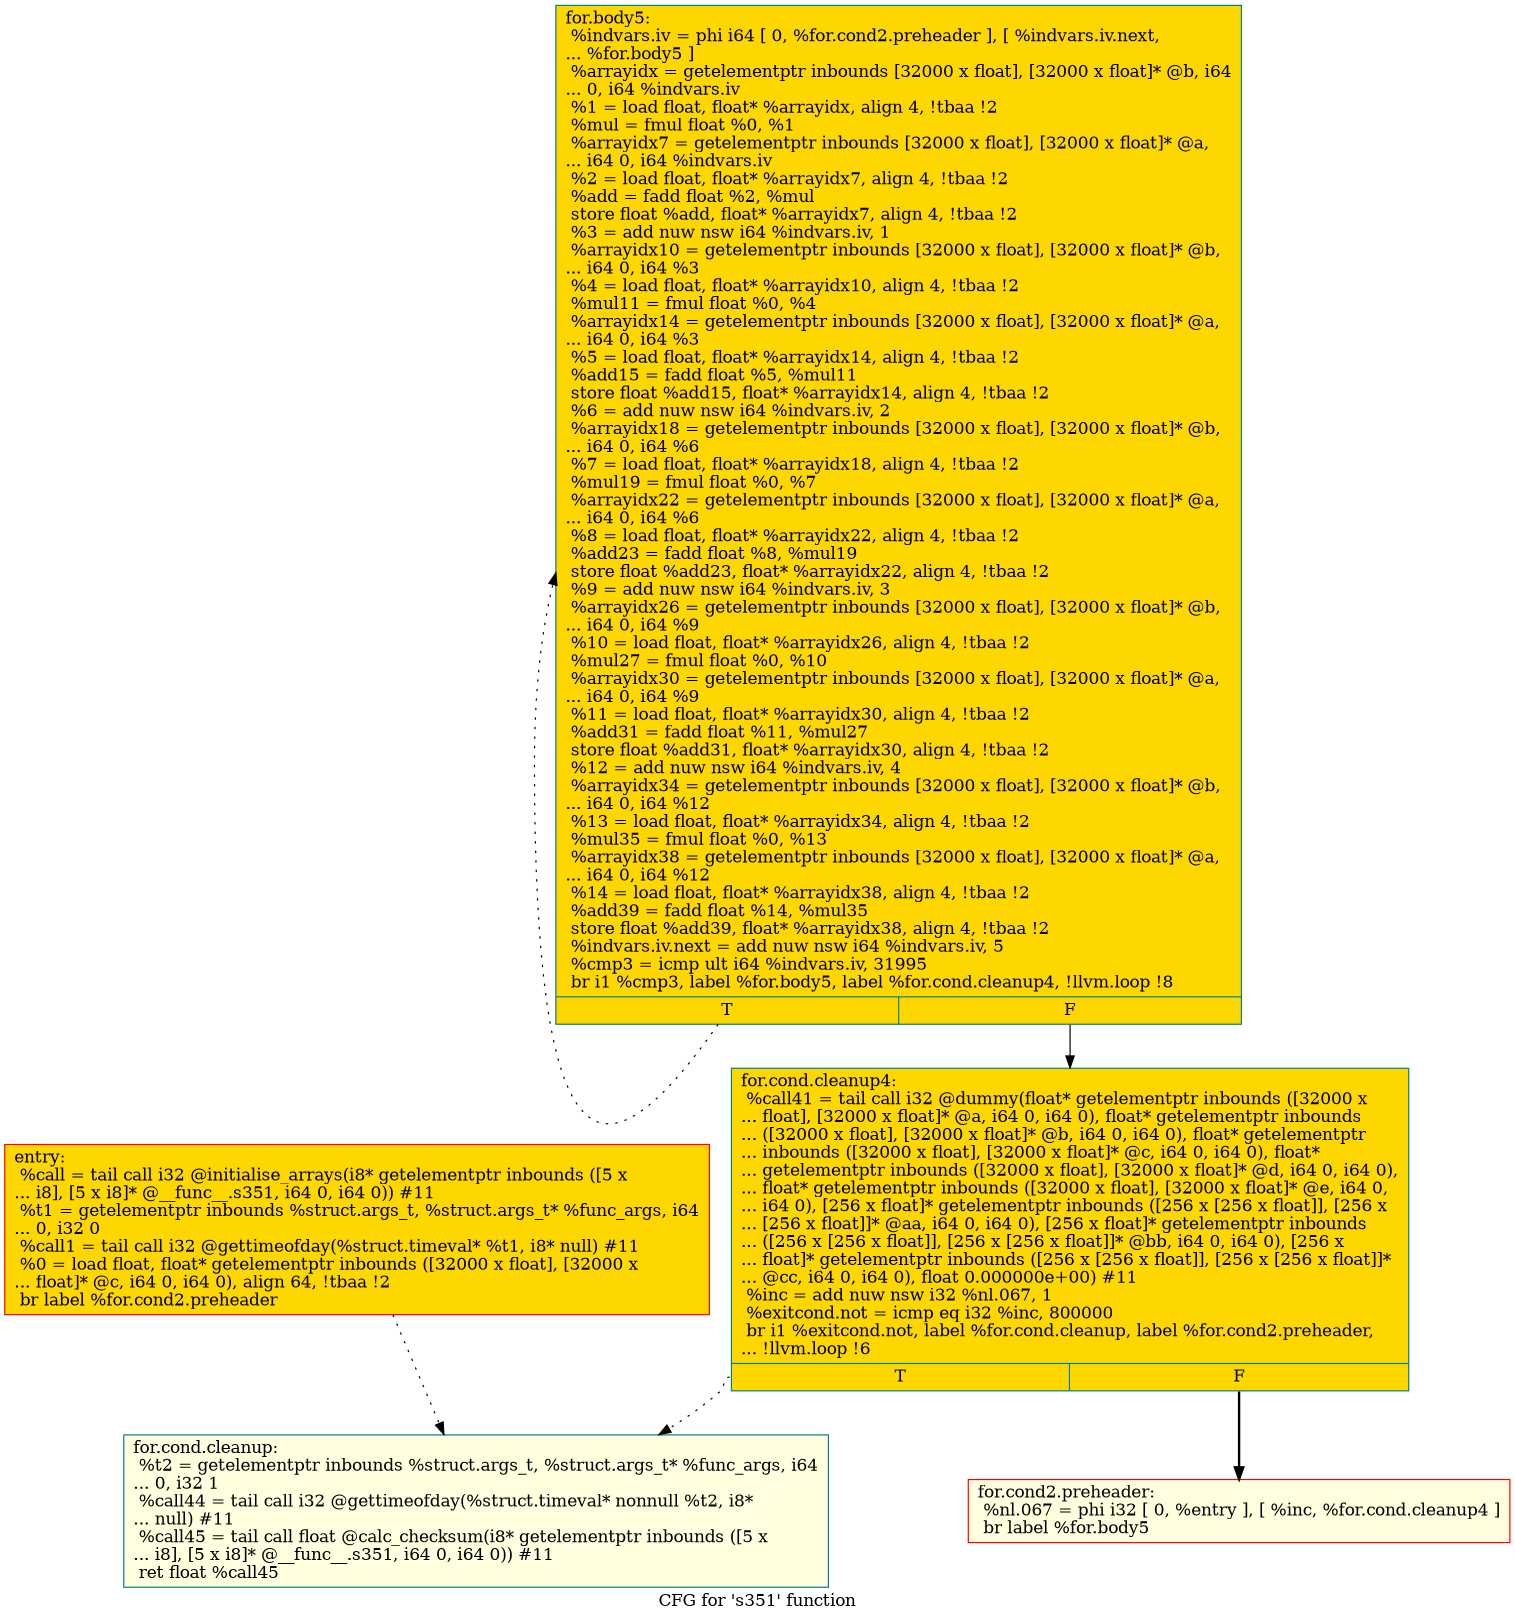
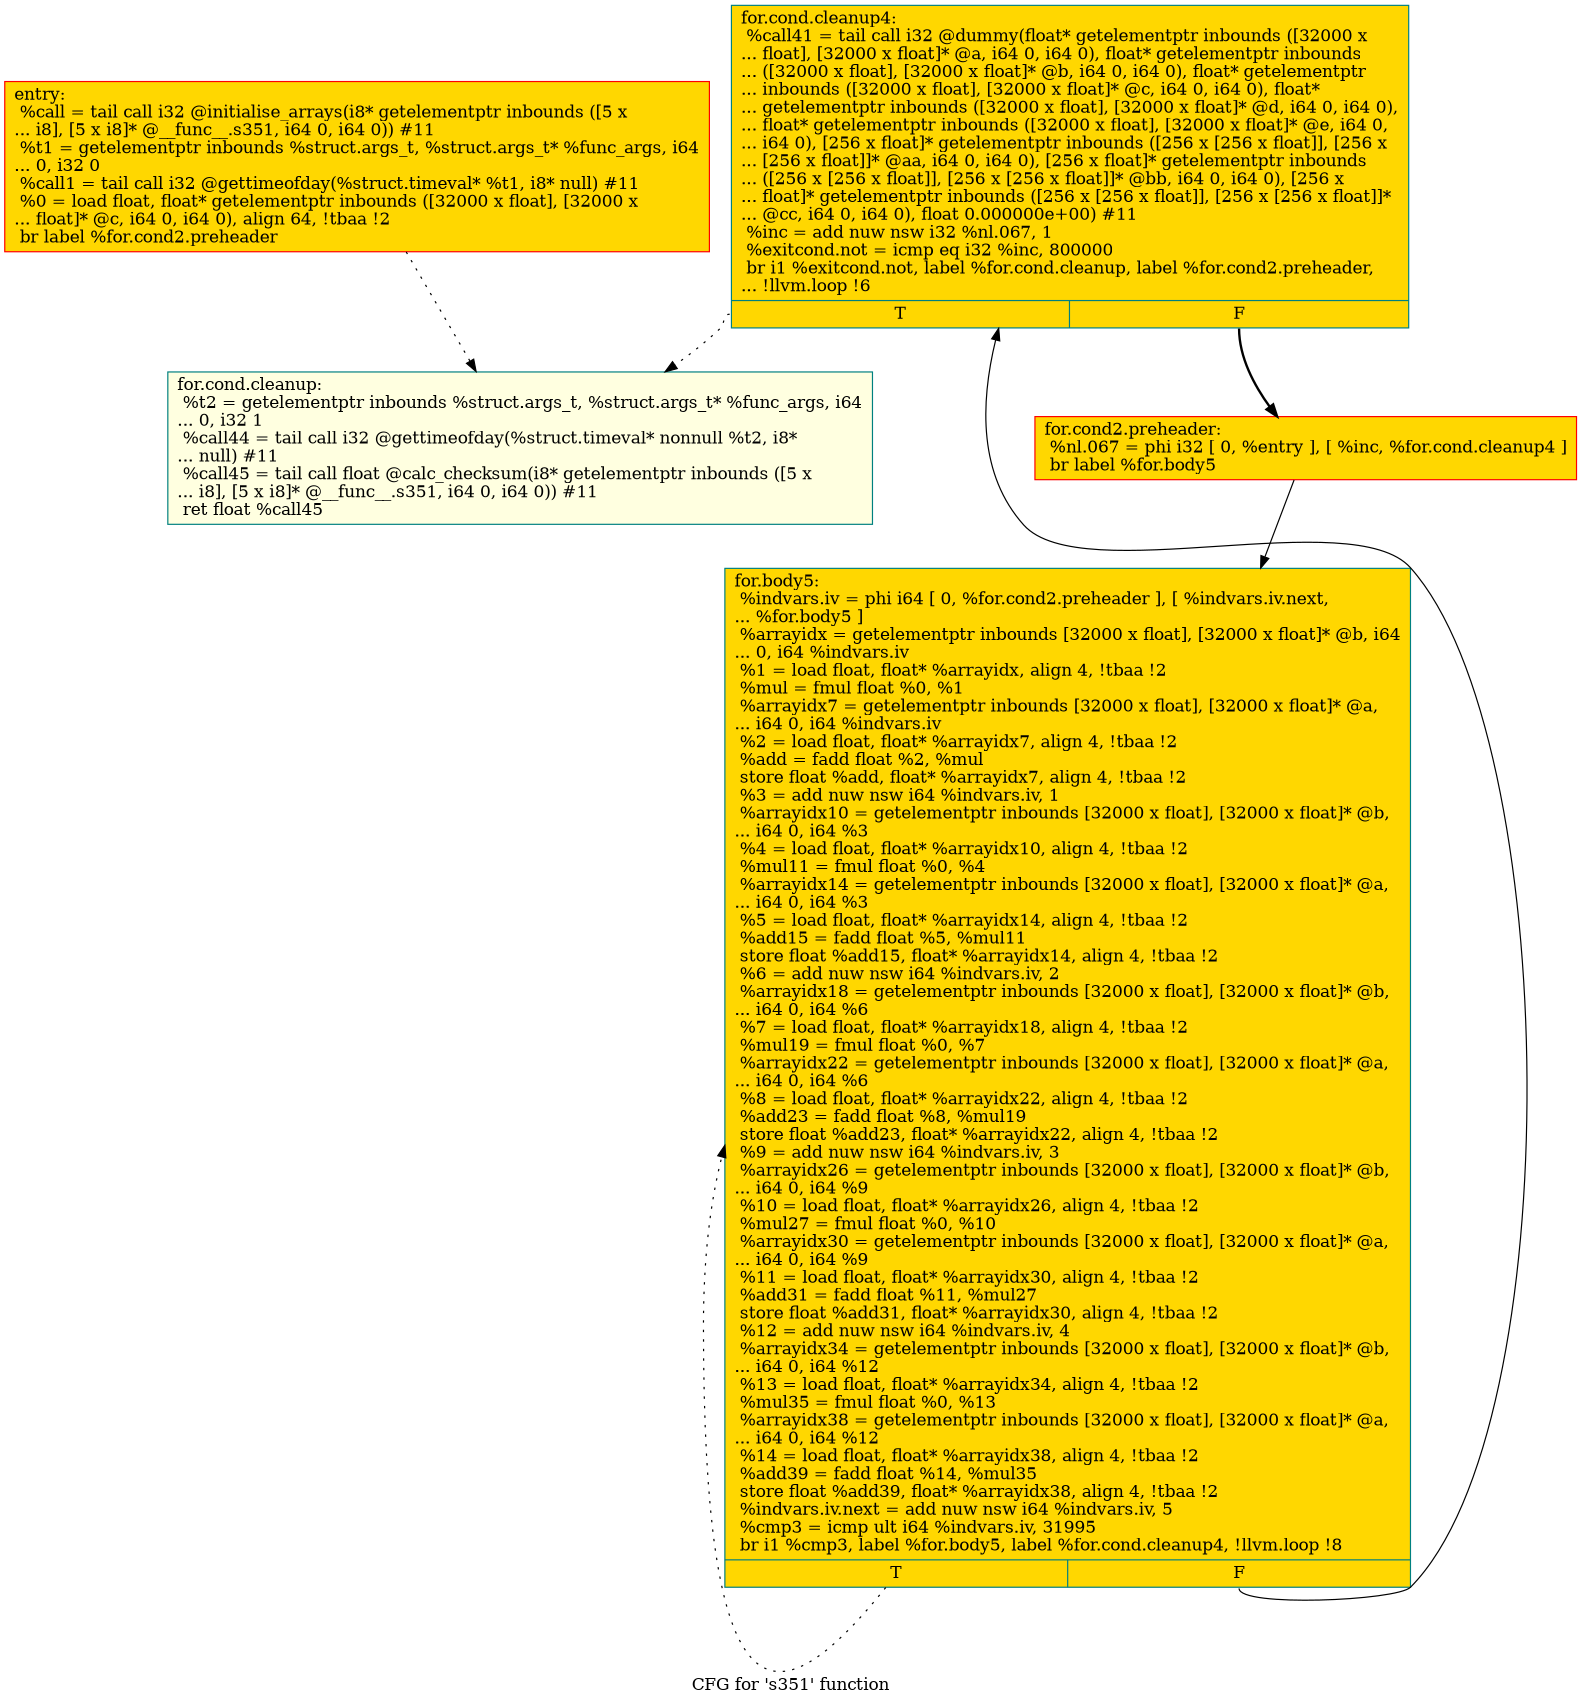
edge "for.cond2.preheader:" -> "for.body5:": added
node "for.cond2.preheader:": fillcolor lightyellow -> gold
